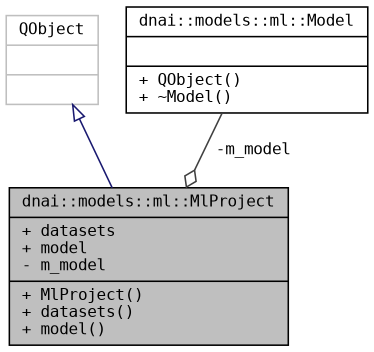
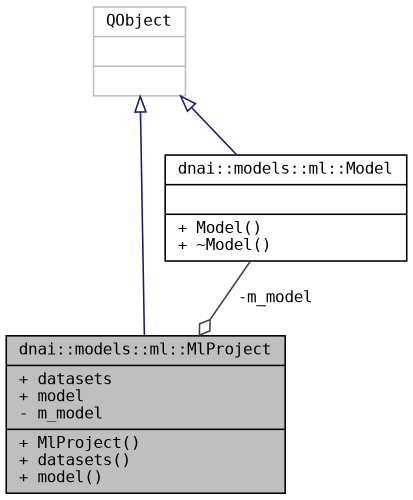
node "dnai::models::ml::Model": text "+ QObject()" -> "+ Model()"
edge "dnai::models::ml::Model" -> "QObject": added
